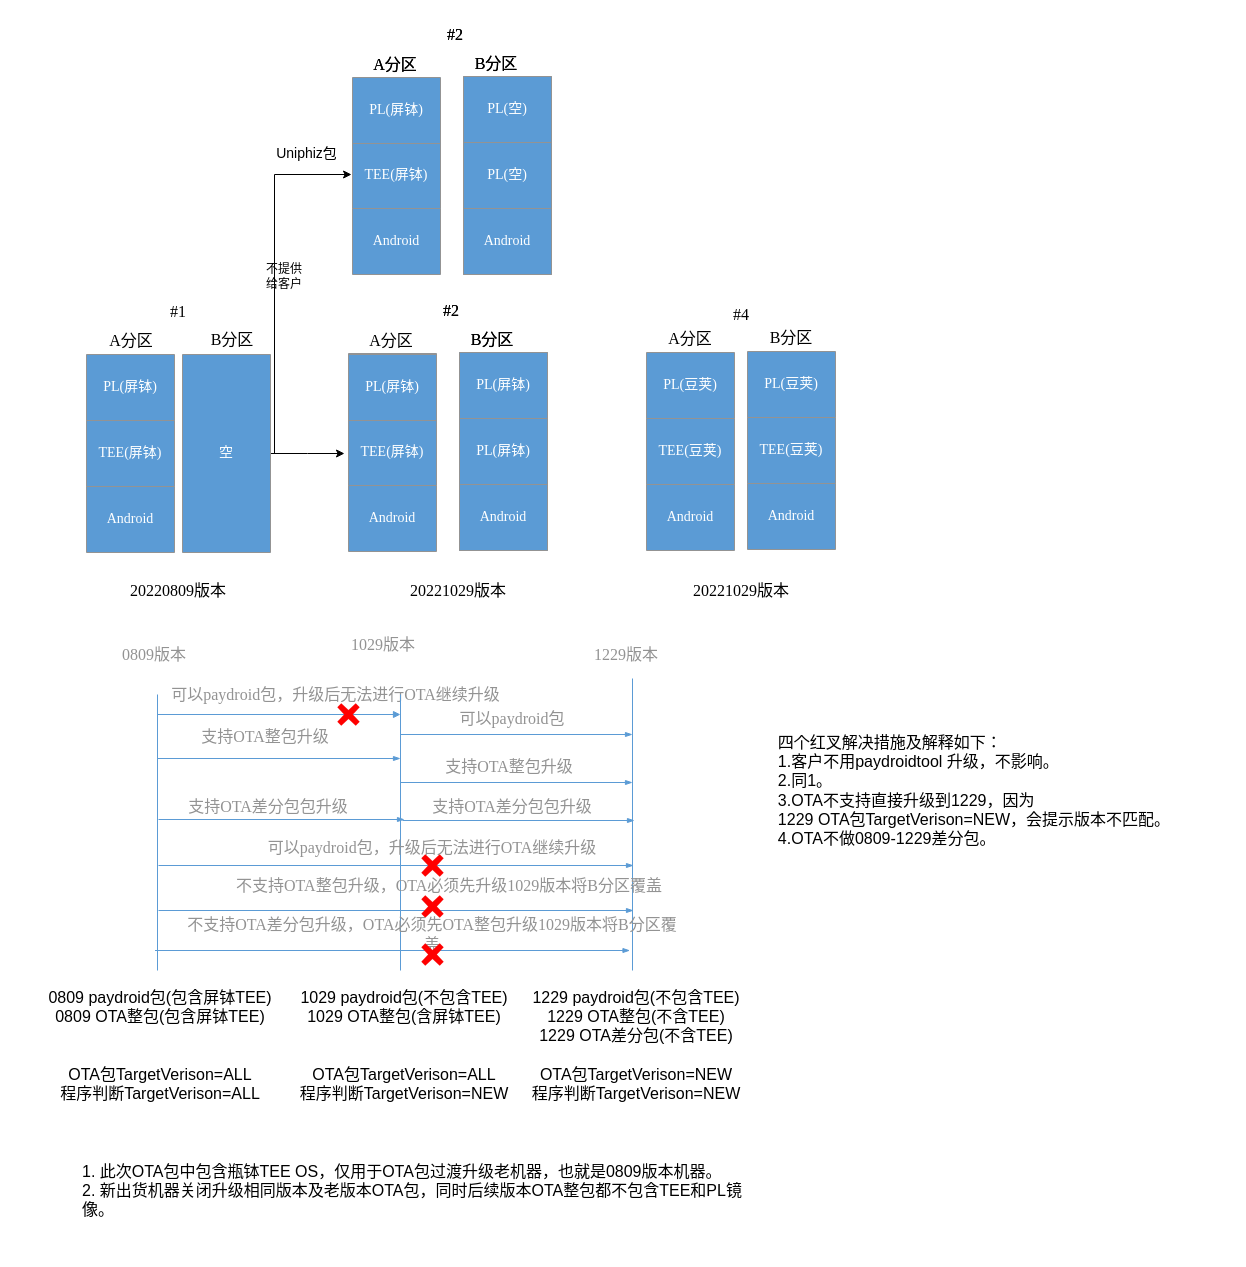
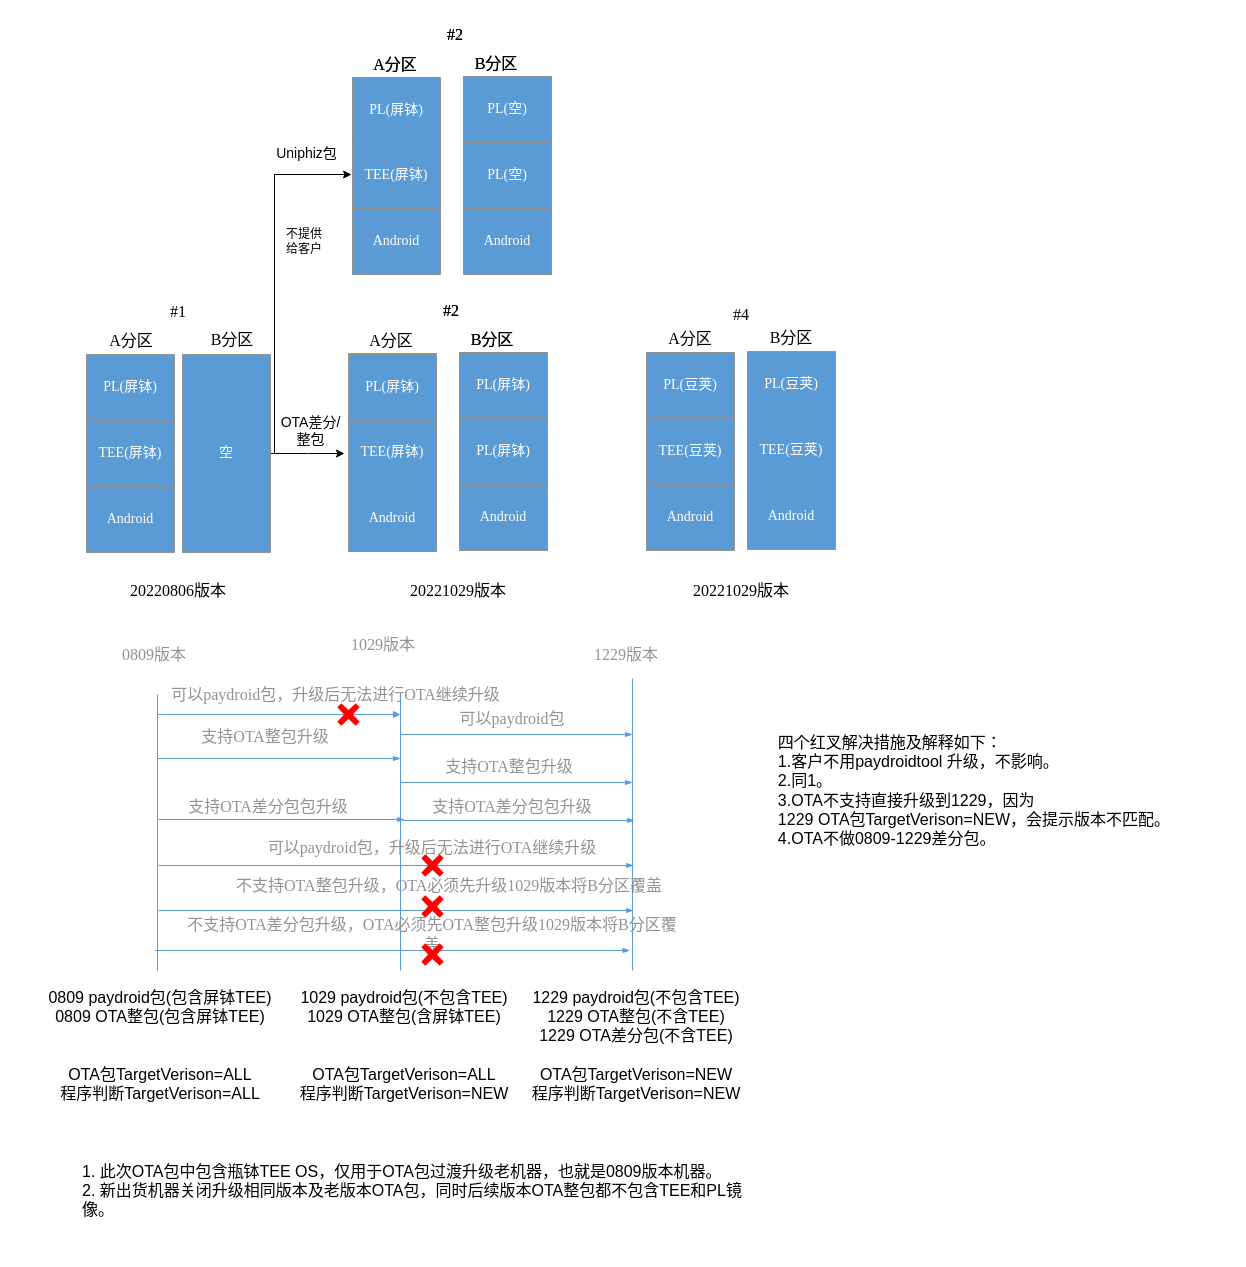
node "不提供给客户": moved (285, 277) -> (305, 242)
node "OTA差分/整包": added
node "20220809版本": label "20220809版本" -> "20220806版本"
